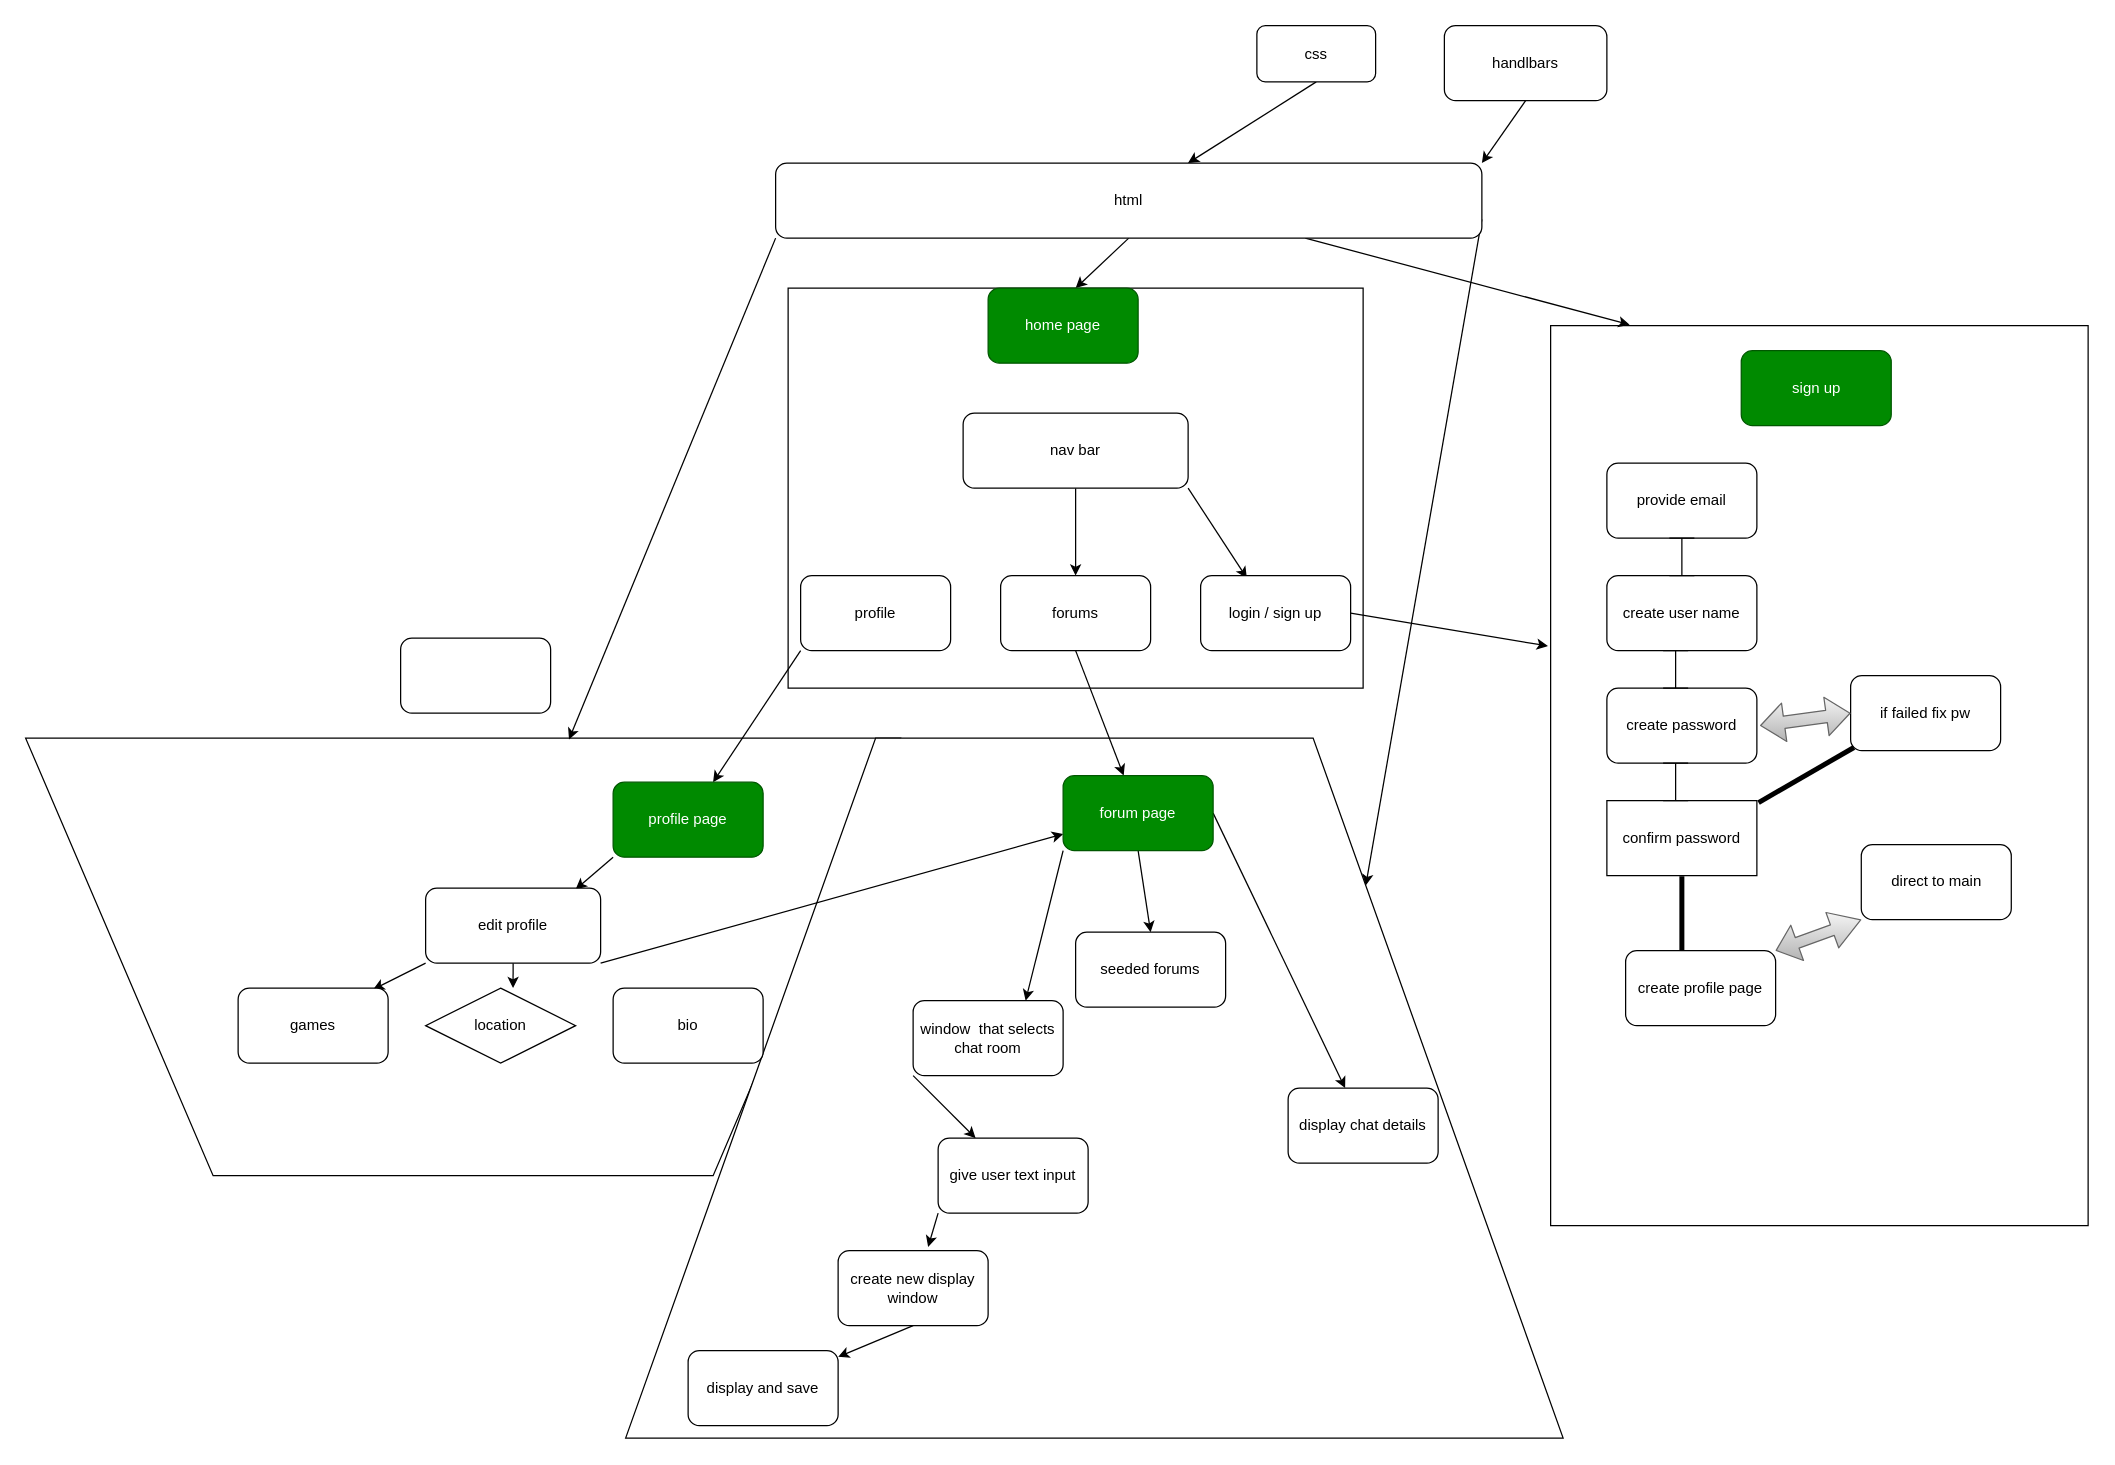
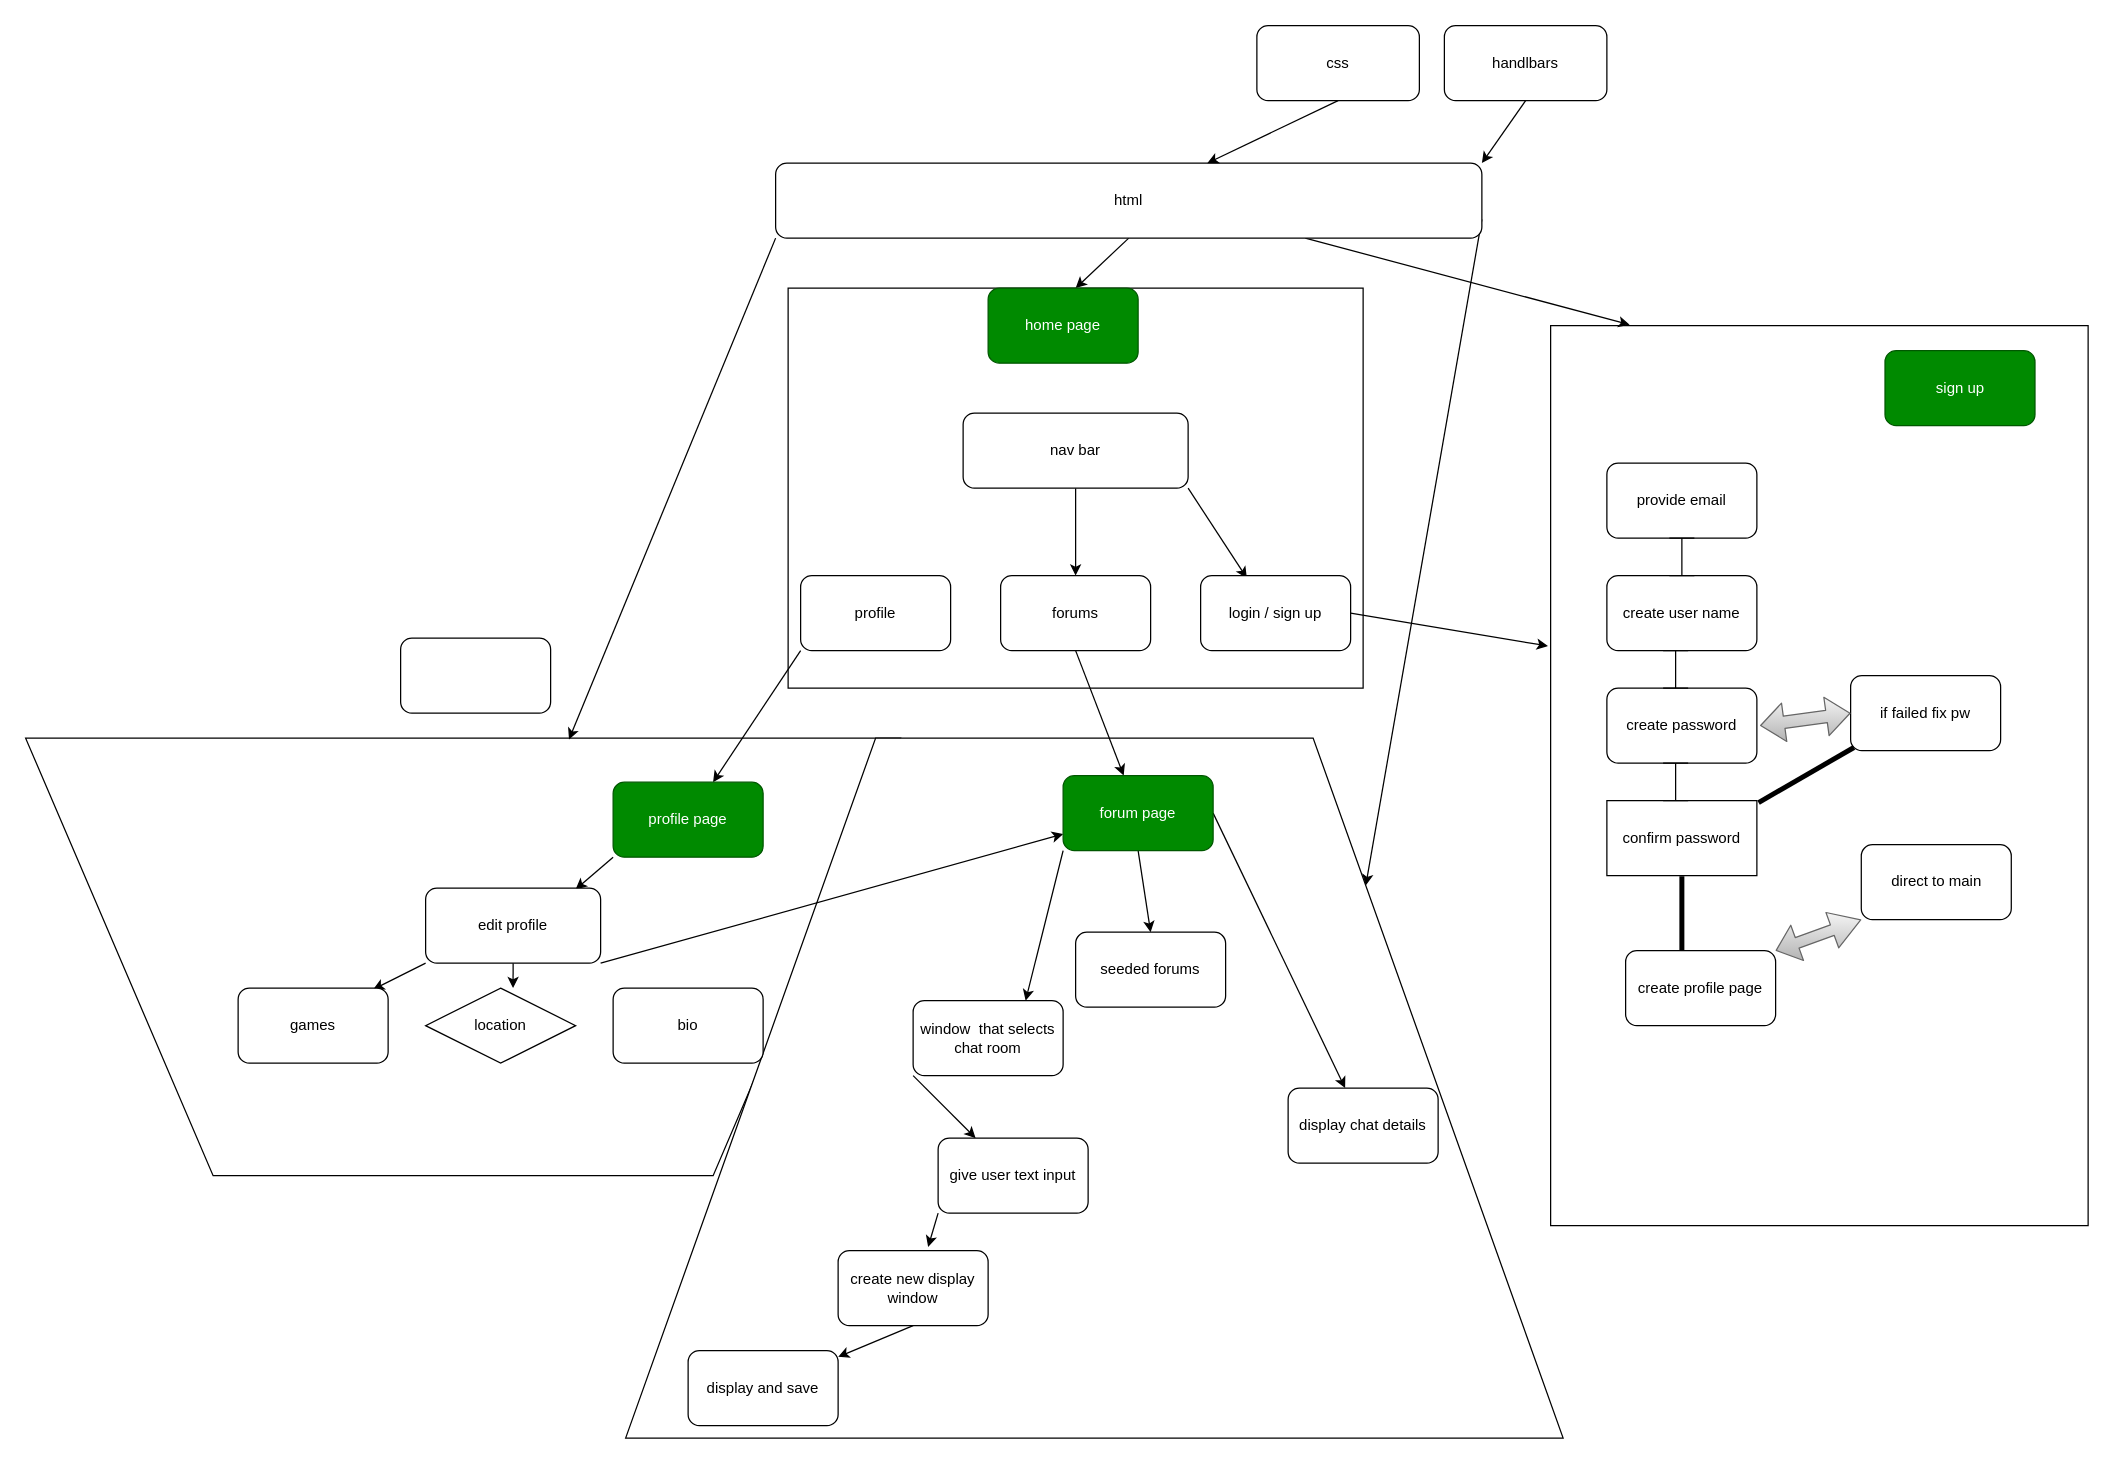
node "css": size 119x56 -> 163x75
node "sign up": moved (1816, 388) -> (1960, 388)
